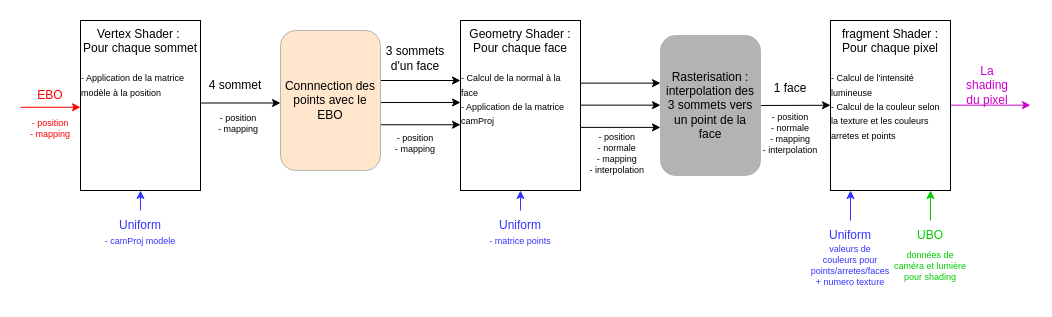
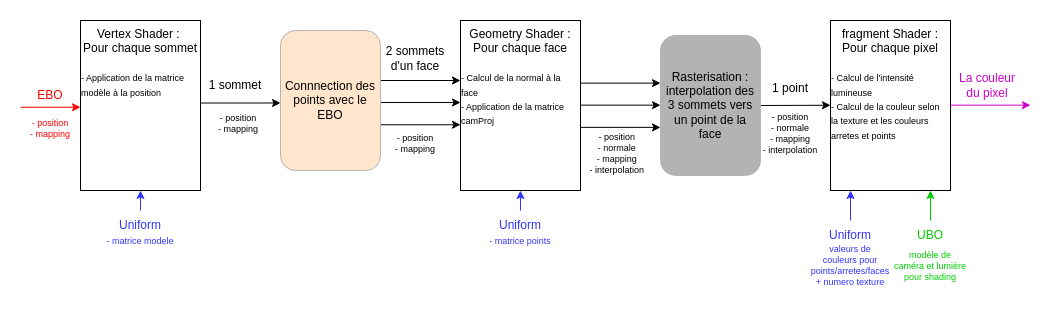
node "3 sommets d'un face": label "3 sommets d'un face" -> "2 sommets d'un face"
node "4 sommet": label "4 sommet" -> "1 sommet"
node "La shading du pixel": label "La shading du pixel" -> "La couleur du pixel"
node "1 face": label "1 face" -> "1 point"
node "- camProj modele": label "- camProj modele" -> "- matrice modele"
node "données de caméra et lumière pour shading": label "données de caméra et lumière pour shading" -> "modèle de caméra et lumière pour shading"
